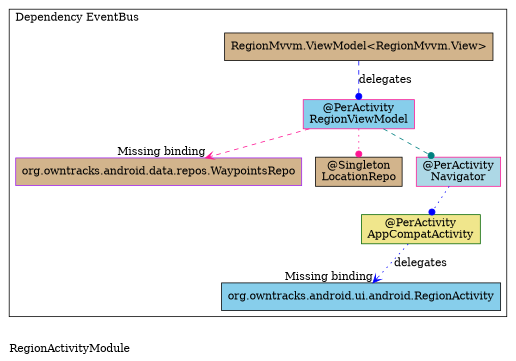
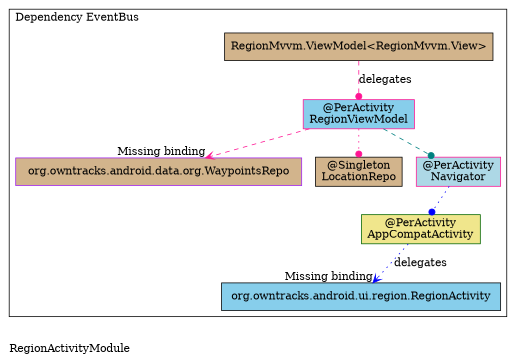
edge "RegionMvvm.ViewModel<RegionMvvm.View>" -> "@PerActivity RegionViewModel": color blue -> deeppink
node "org.owntracks.android.data.repos.WaypointsRepo": label "org.owntracks.android.data.repos.WaypointsRepo" -> "org.owntracks.android.data.org.WaypointsRepo"
node "org.owntracks.android.ui.android.RegionActivity": label "org.owntracks.android.ui.android.RegionActivity" -> "org.owntracks.android.ui.region.RegionActivity"
